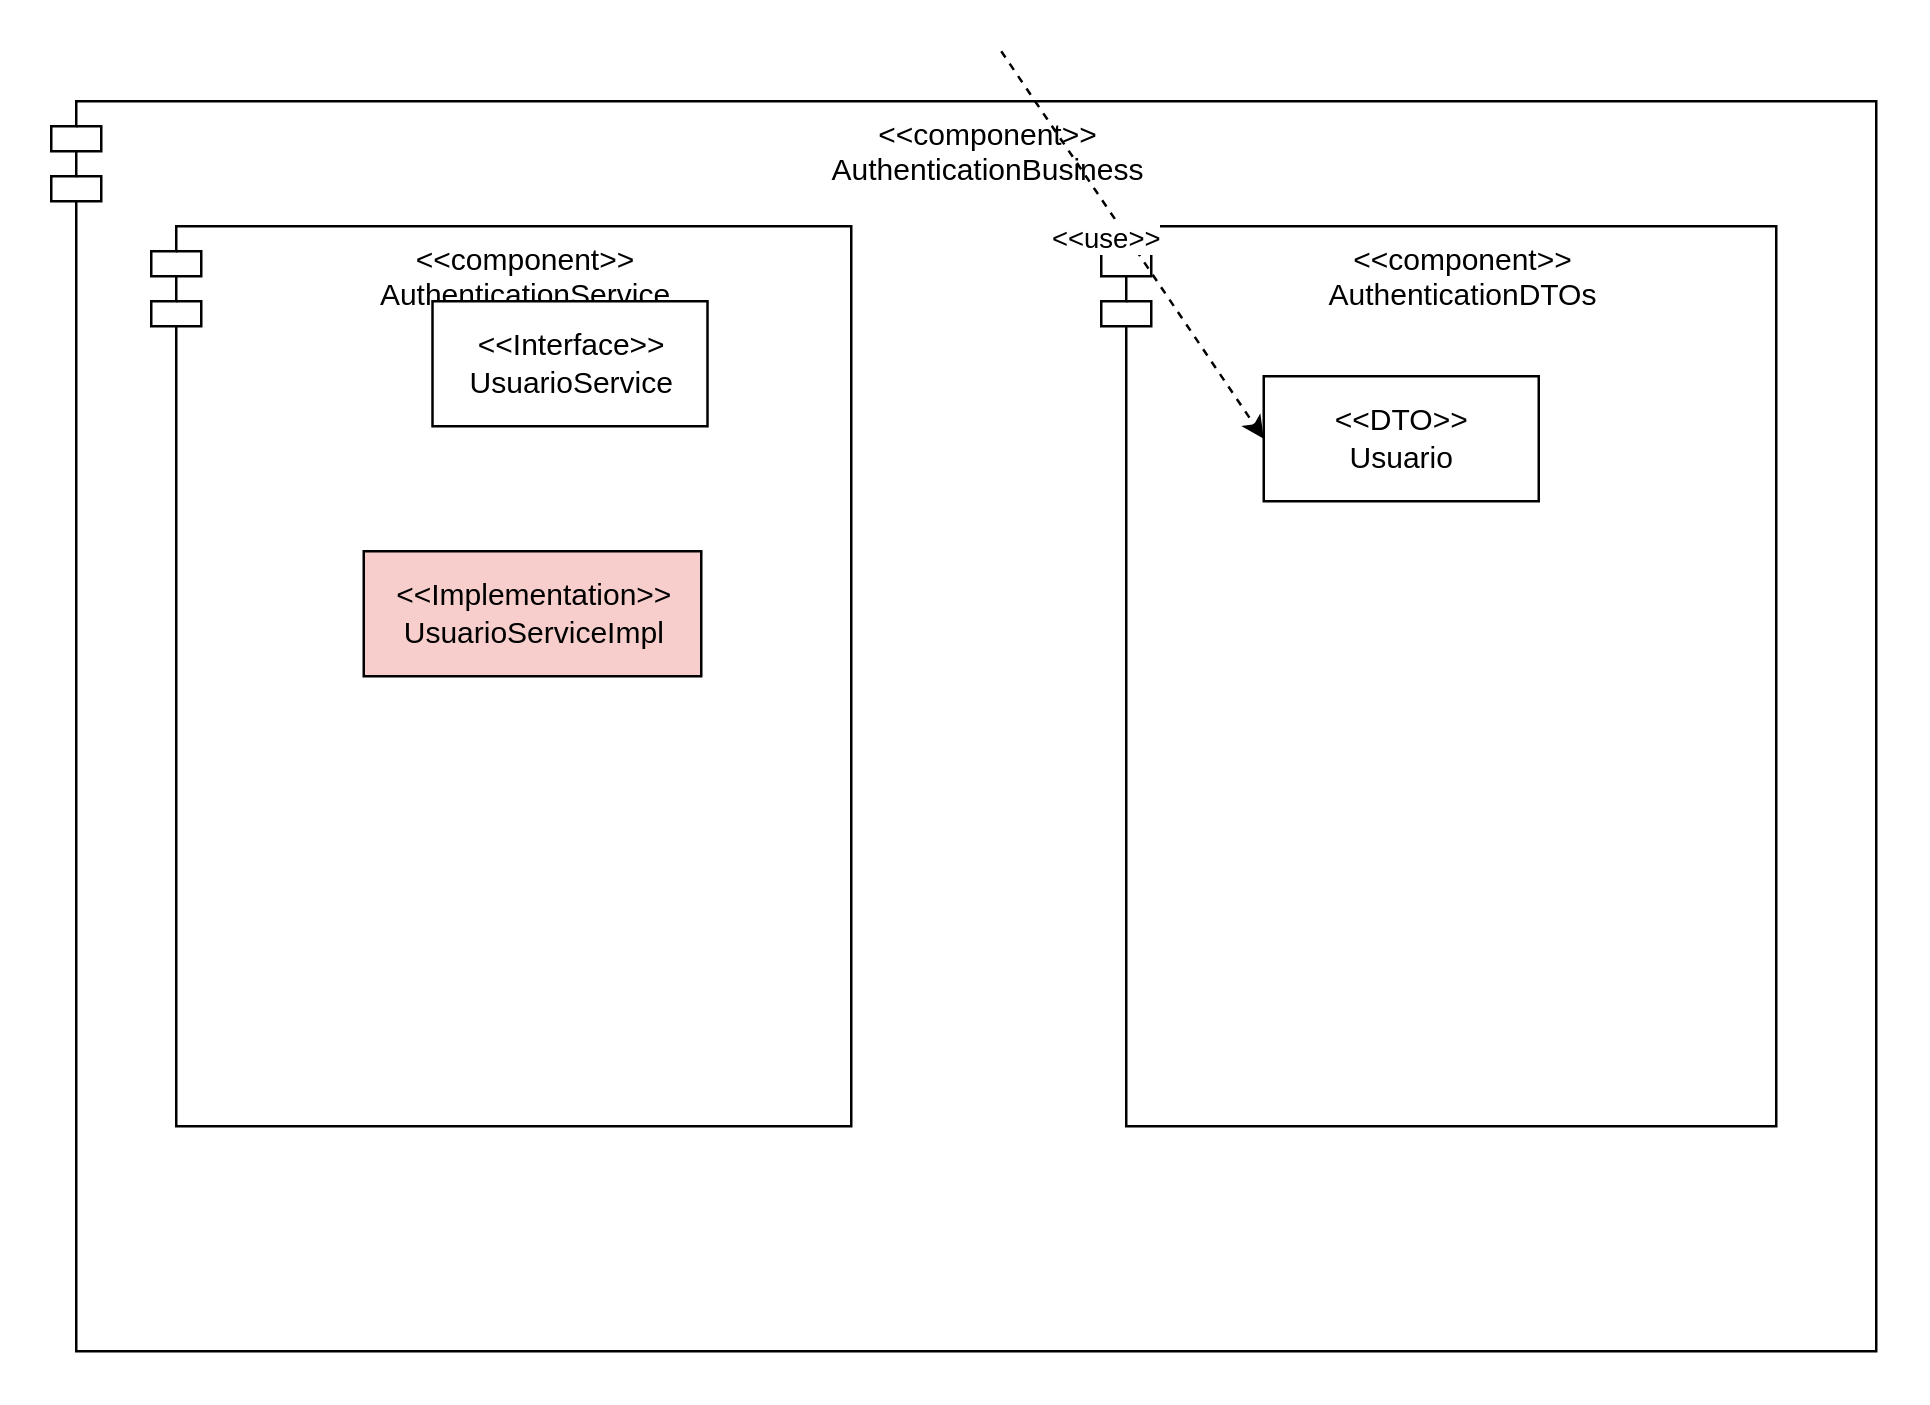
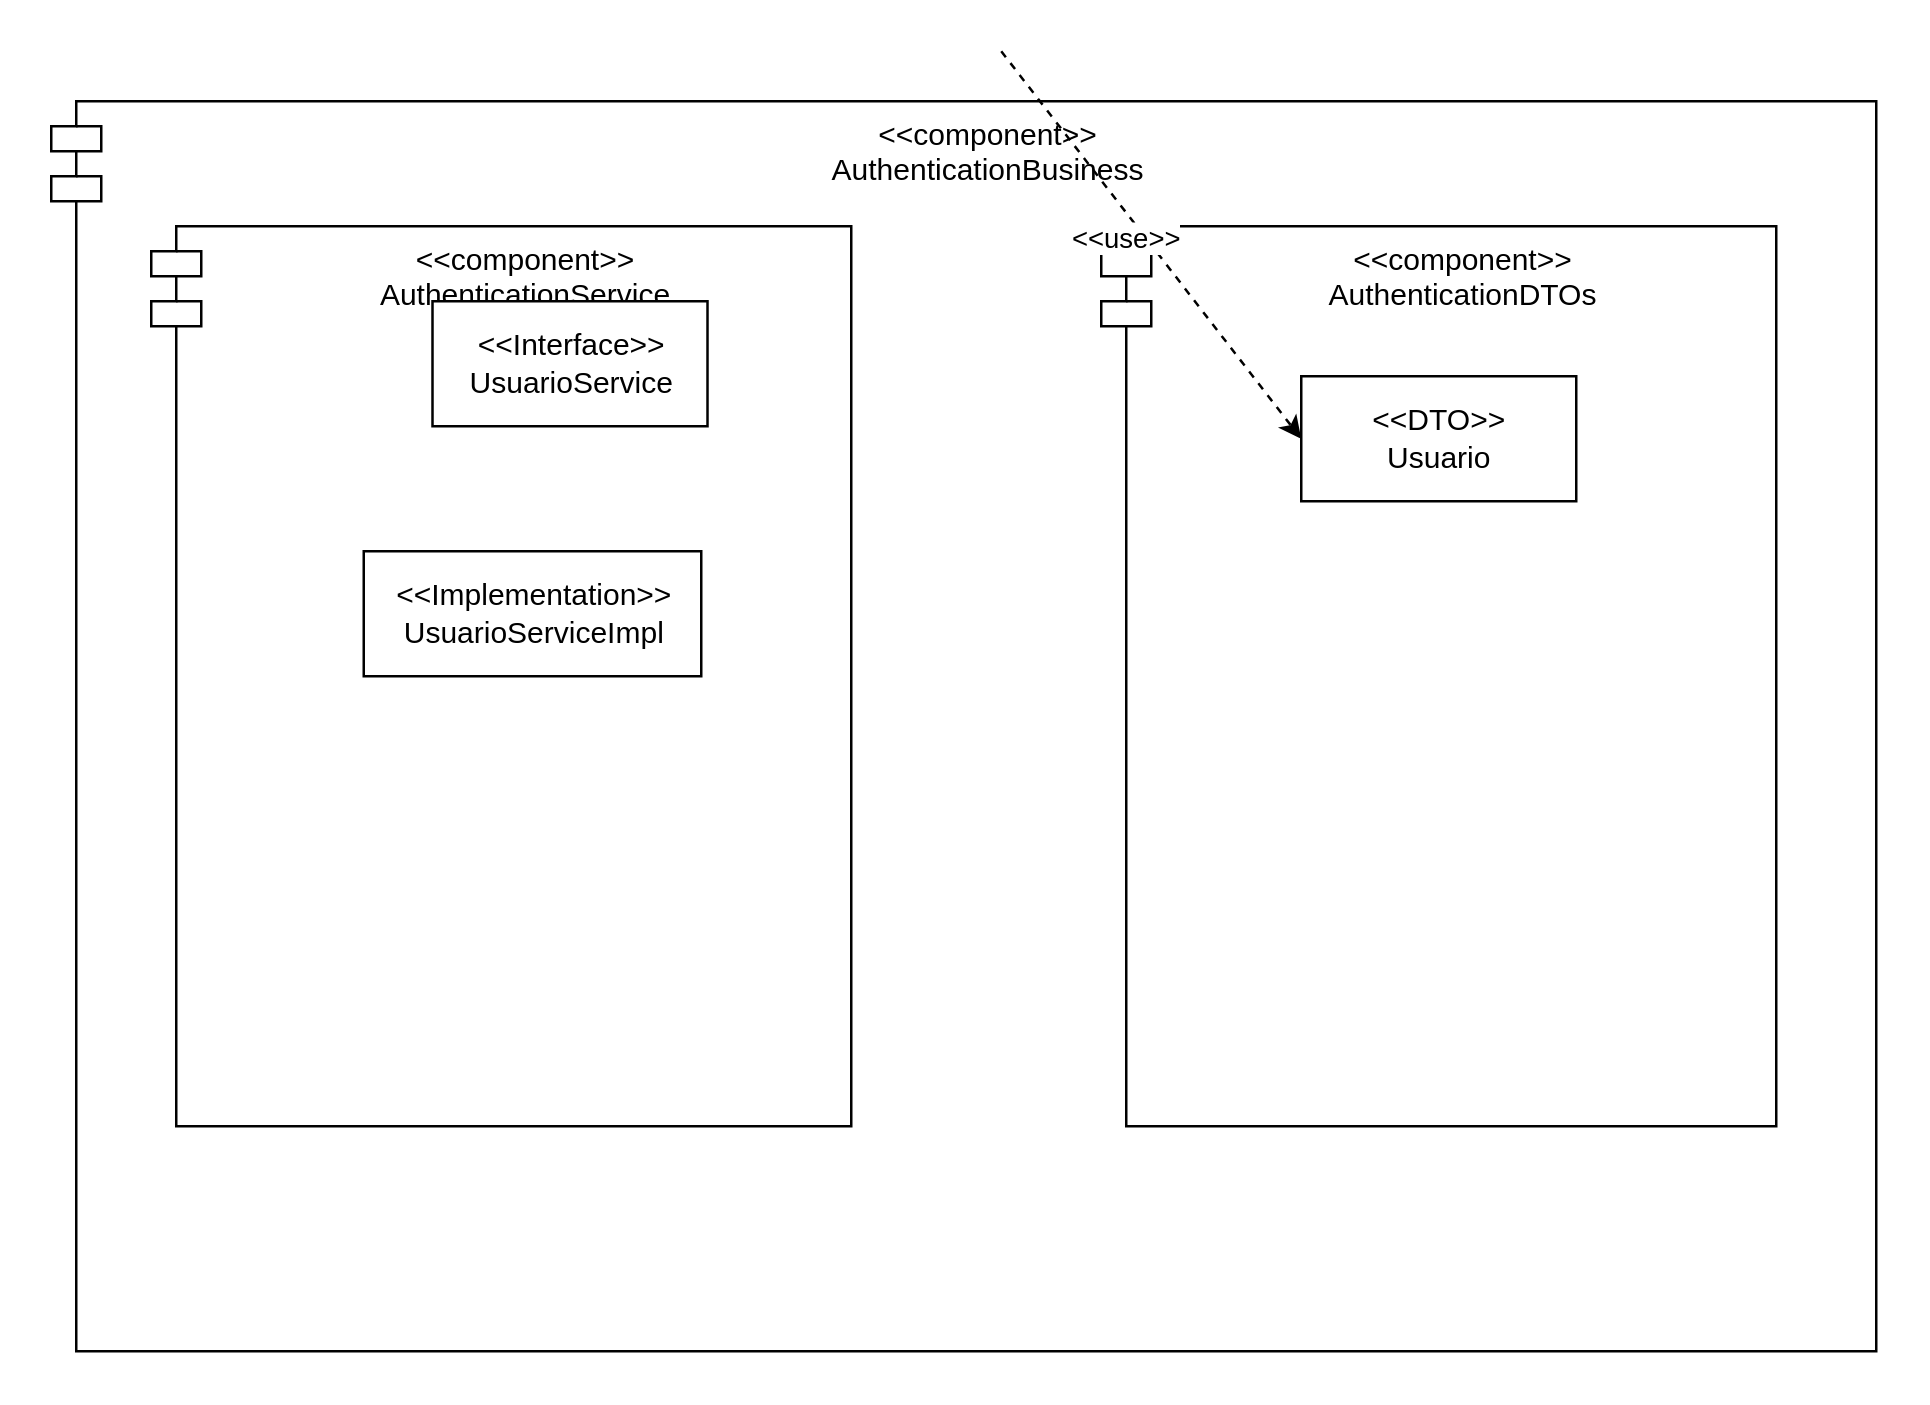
node "<<DTO>> Usuario": moved (1401, 439) -> (1439, 439)
node "<<Implementation>> UsuarioServiceImpl": fillcolor #f8cecc -> #ffffff
